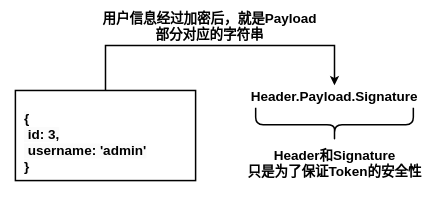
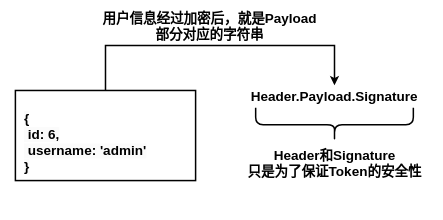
node "{ id: 3, username: 'admin'}": label "{ id: 3, username: 'admin'}" -> "{ id: 6, username: 'admin'}"
